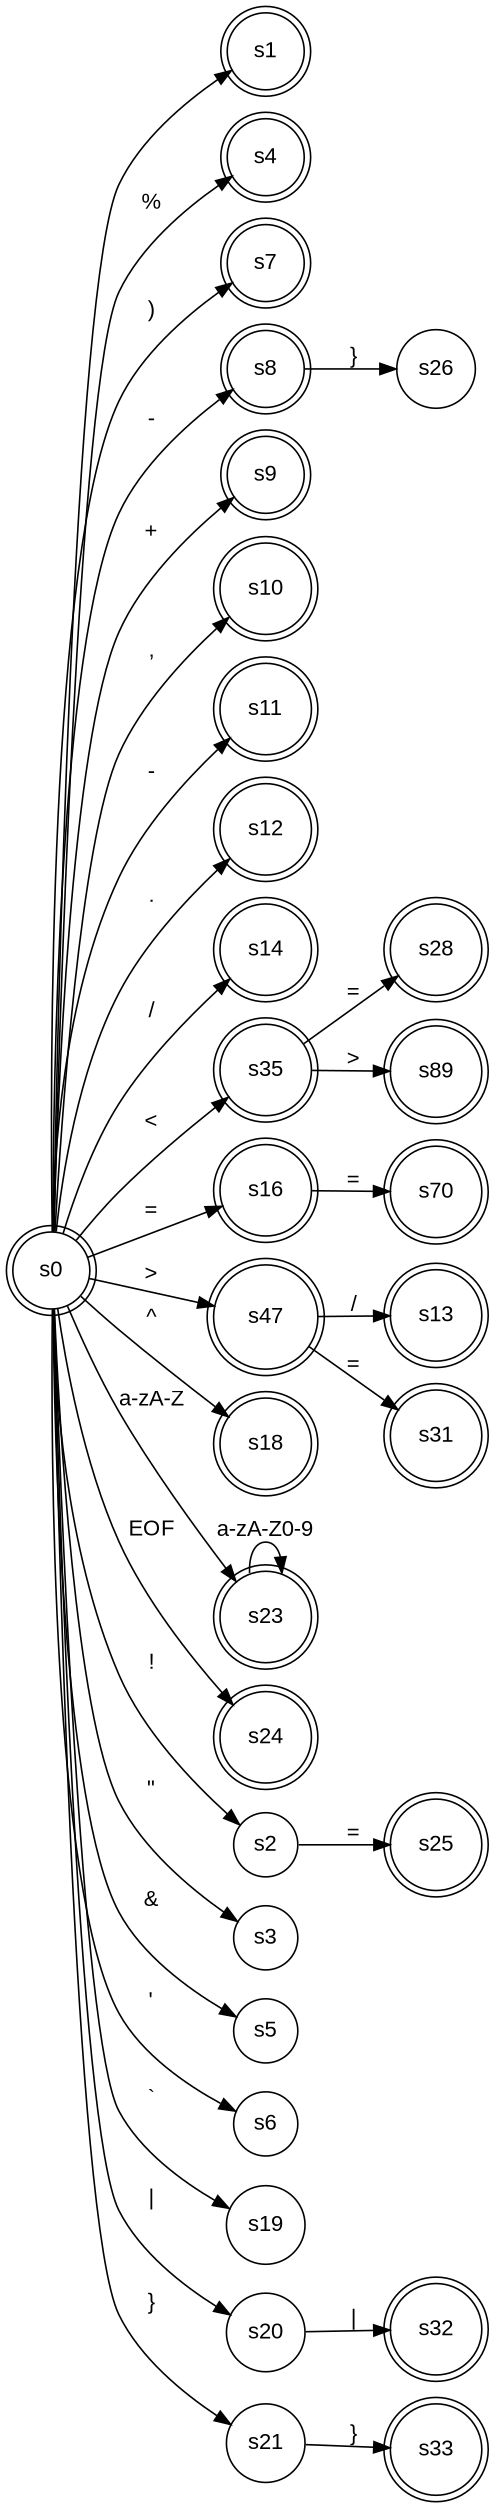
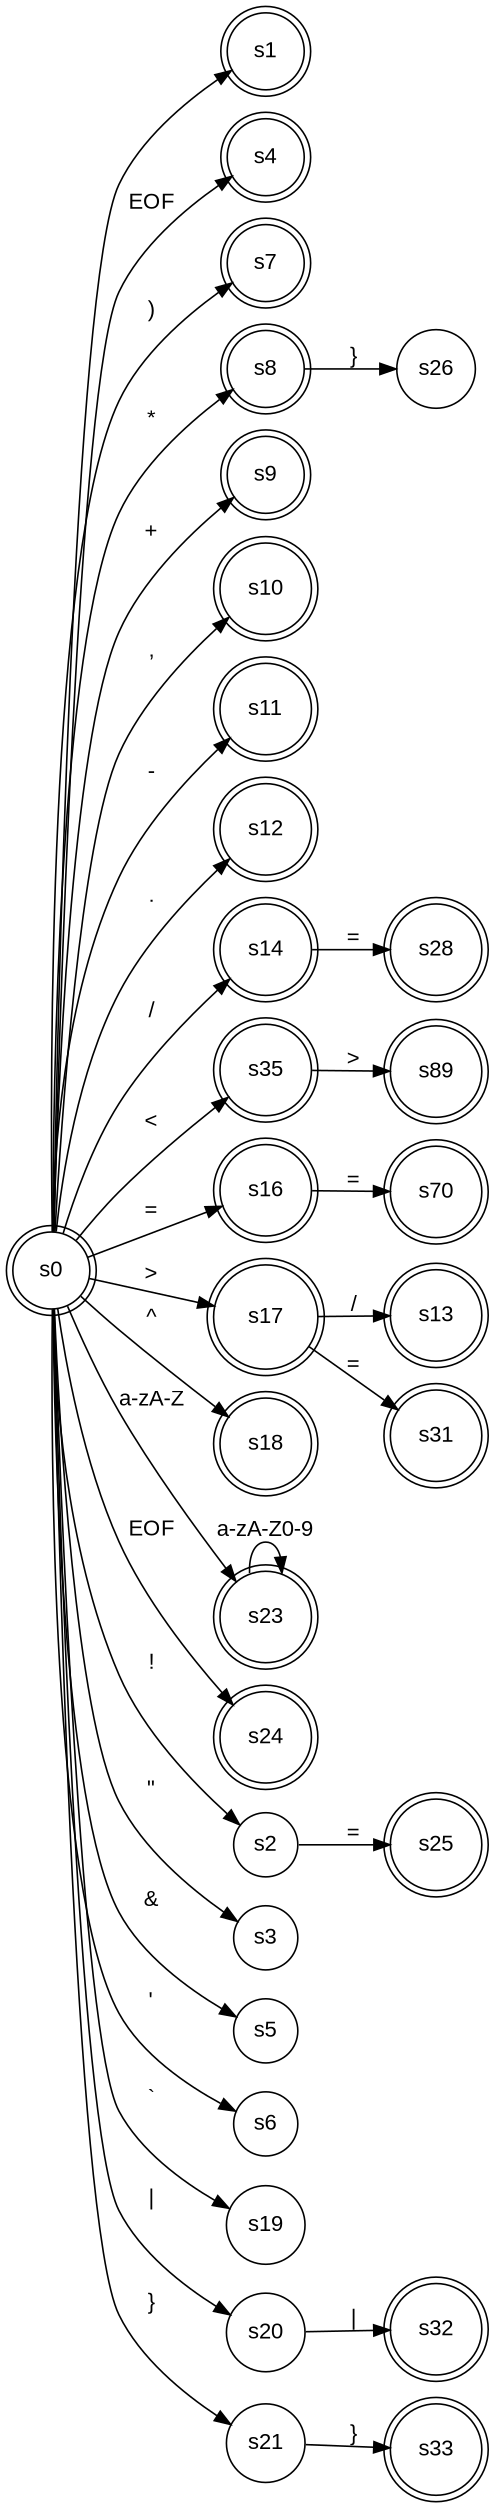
edge "s0" -> "s4": label "%" -> "EOF"
edge "s0" -> "s8": label "-" -> "*"
edge "s35" -> "s28": now "s14" -> "s28"
node "s47": label "s47" -> "s17"
